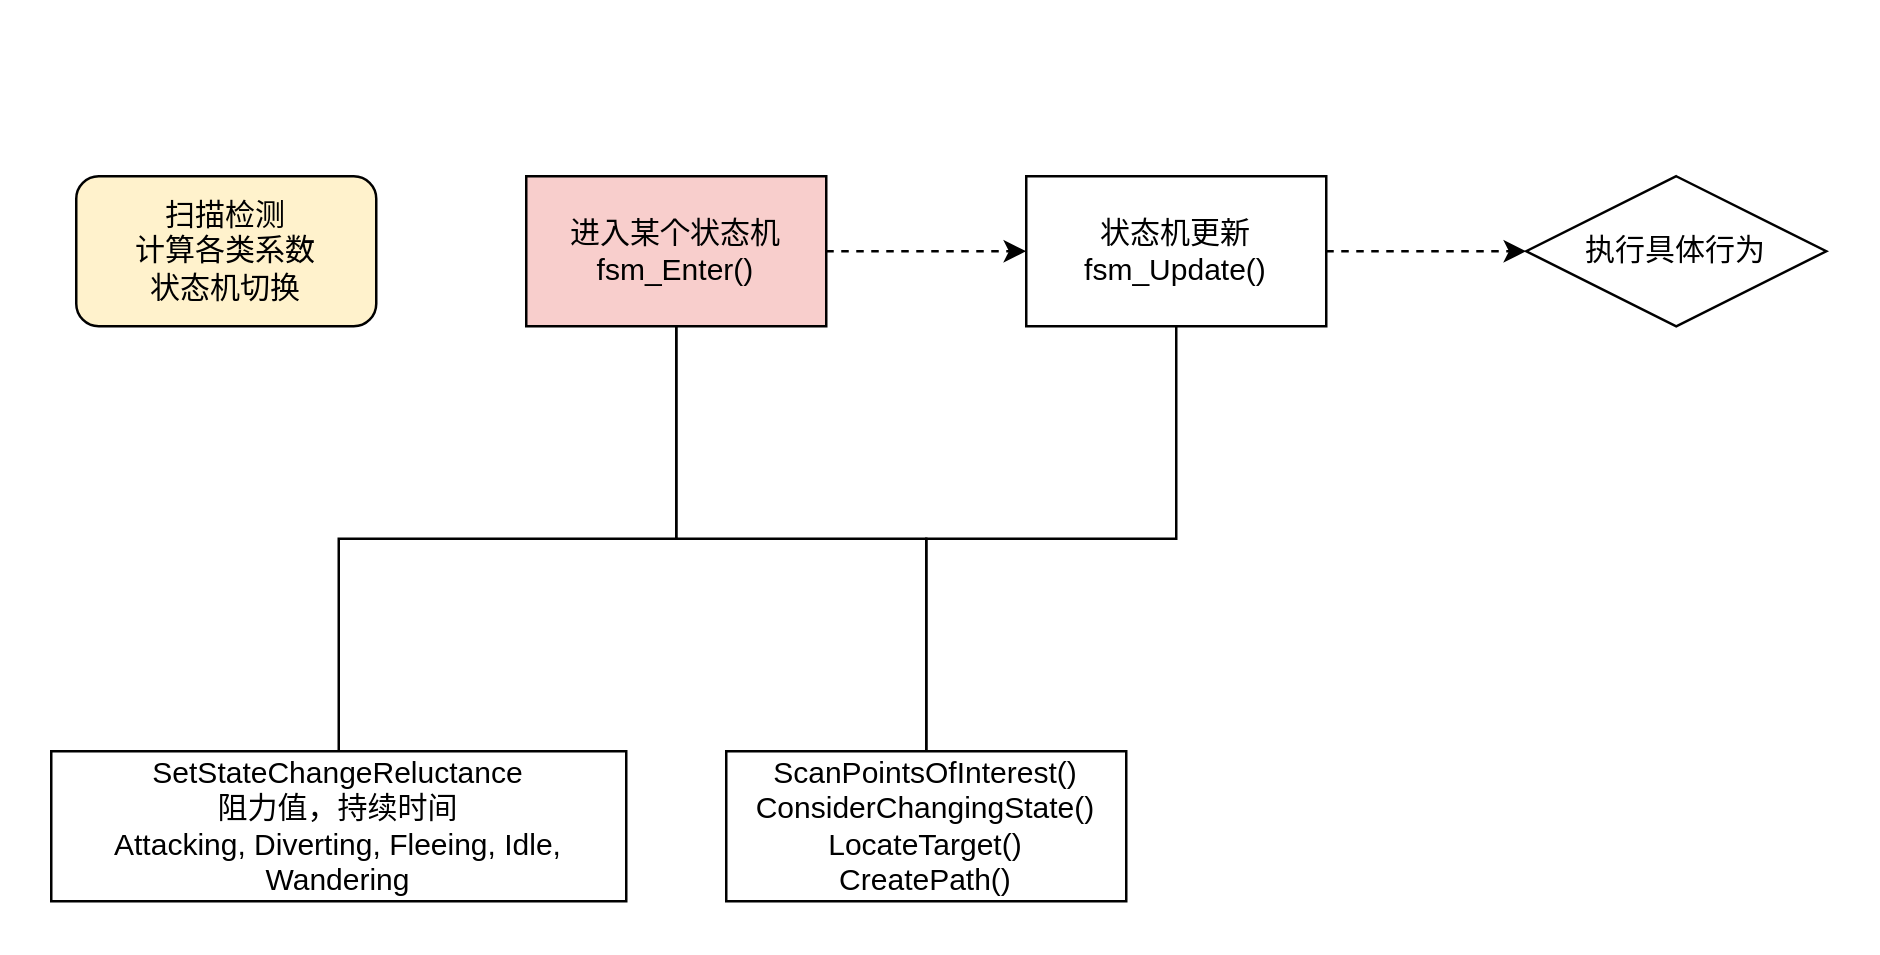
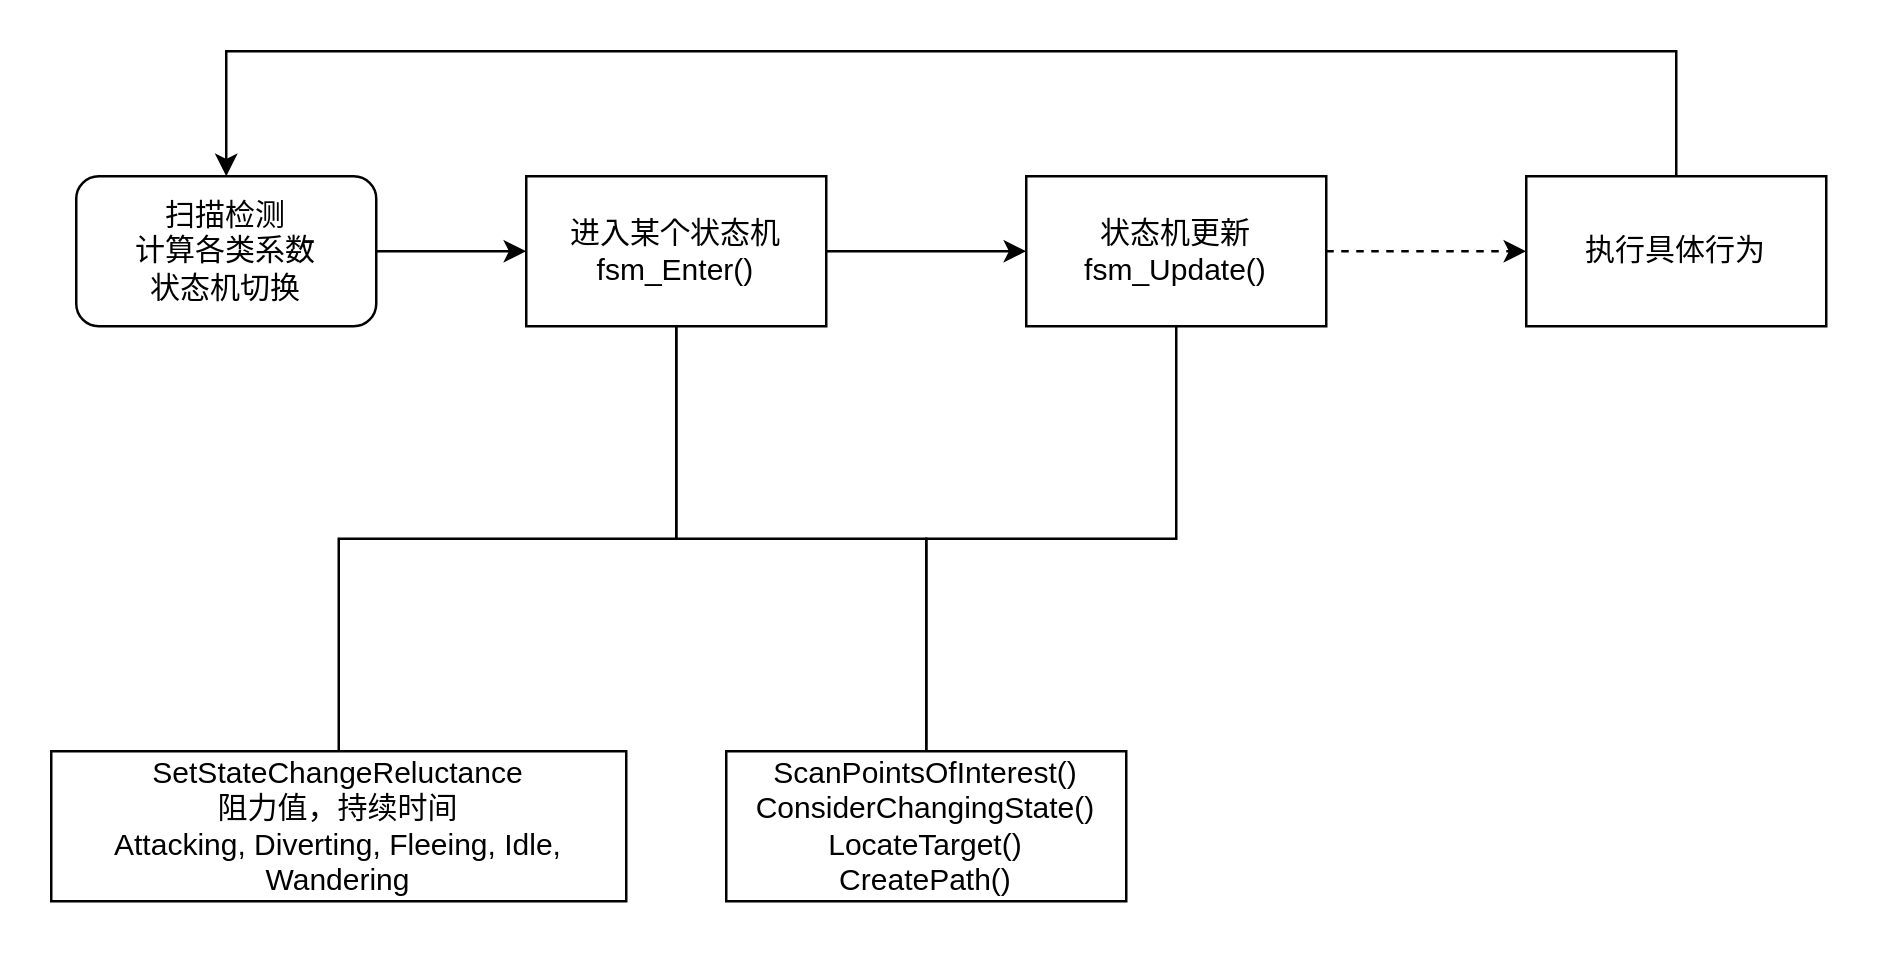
edge "执行具体行为" -> "扫描检测 计算各类系数 状态机切换": added
node "扫描检测 计算各类系数 状态机切换": fillcolor #fff2cc -> #ffffff
edge "扫描检测 计算各类系数 状态机切换" -> "进入某个状态机 fsm_Enter()": added
node "进入某个状态机 fsm_Enter()": fillcolor #f8cecc -> #ffffff
edge "进入某个状态机 fsm_Enter()" -> "状态机更新 fsm_Update()": style dashed -> solid
node "执行具体行为": shape diamond -> rectangle
